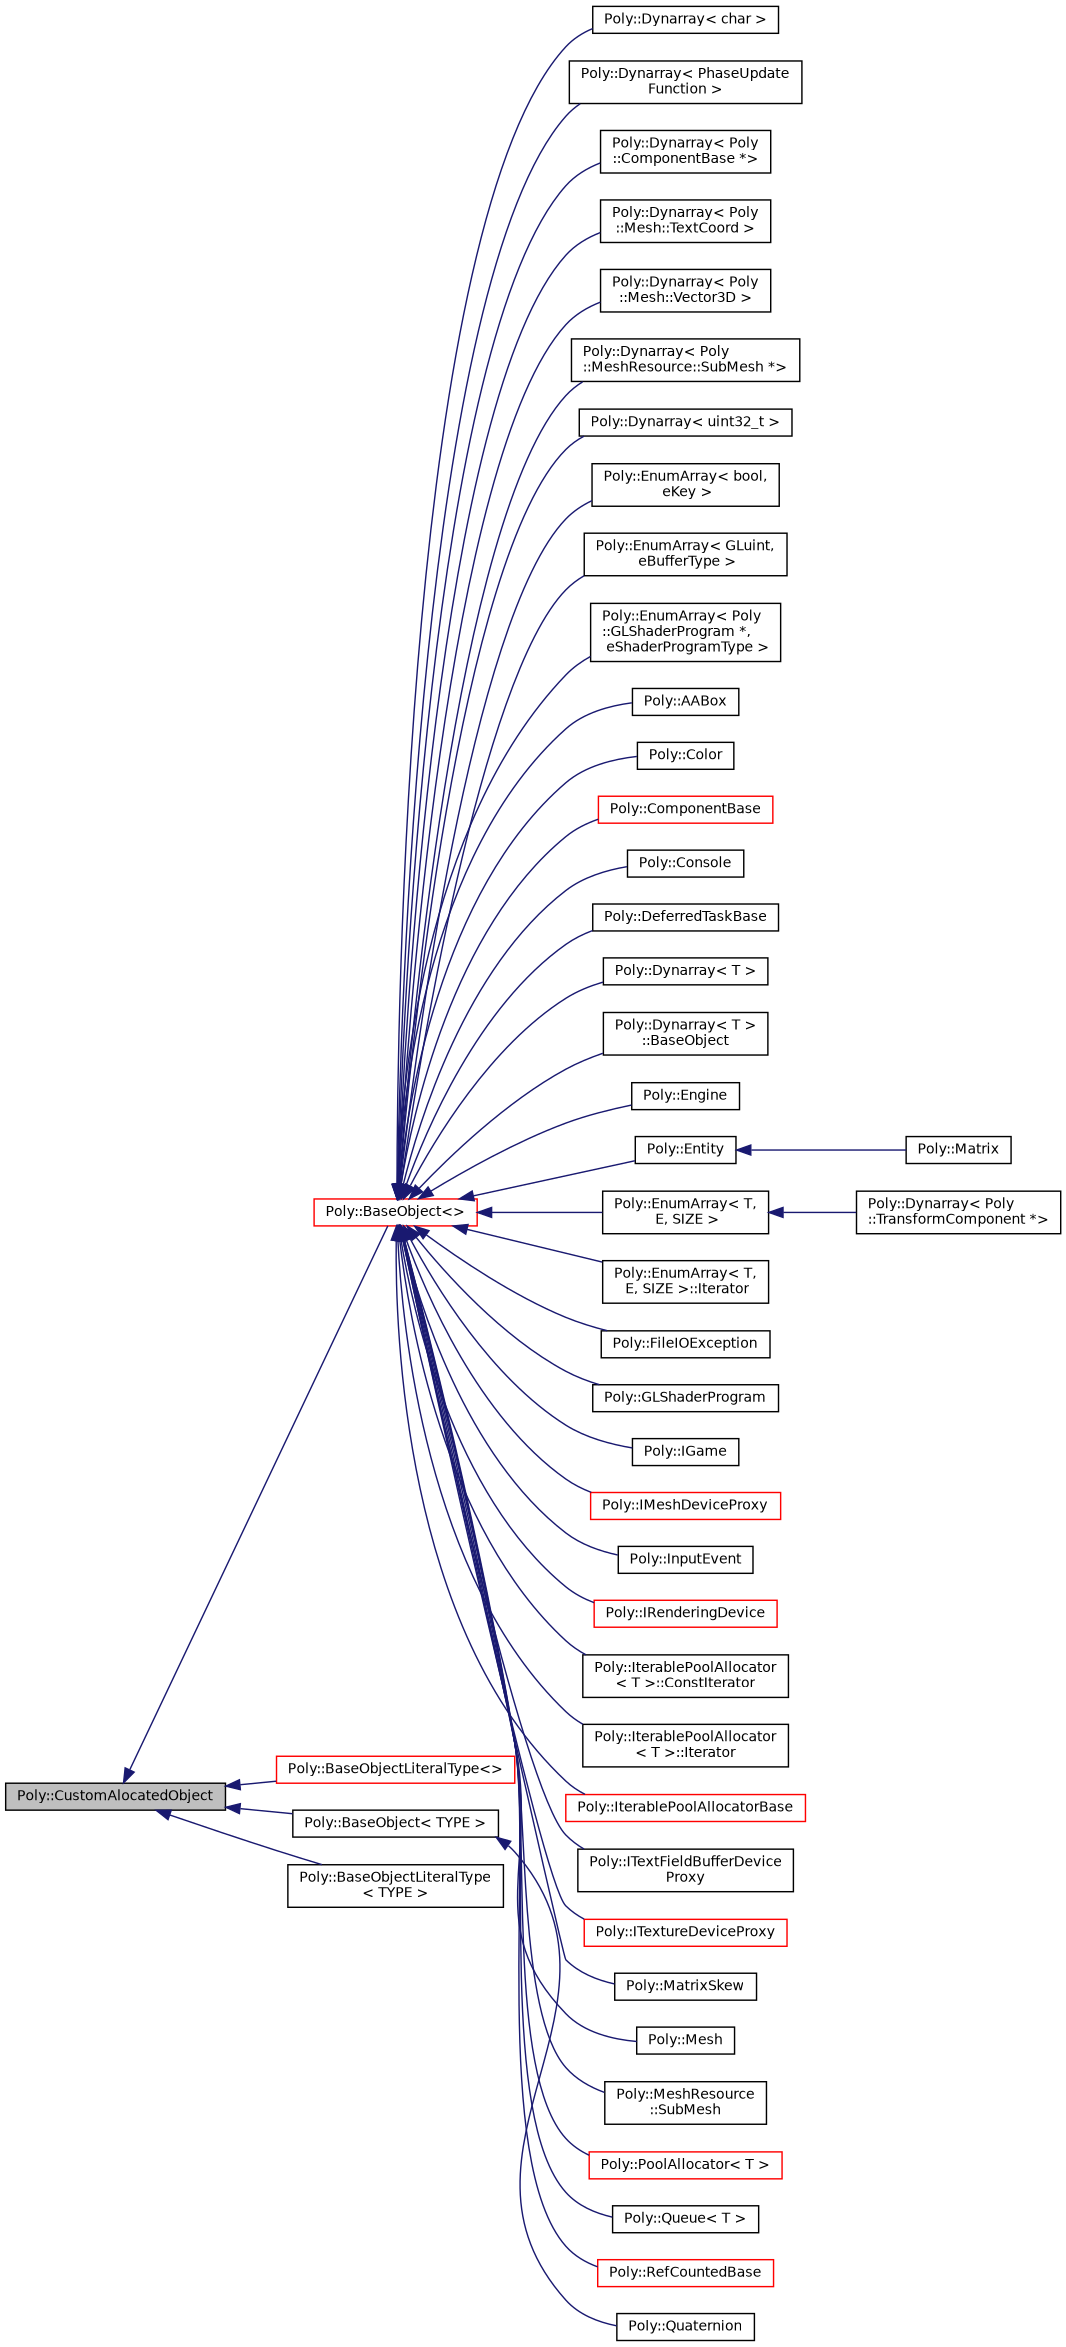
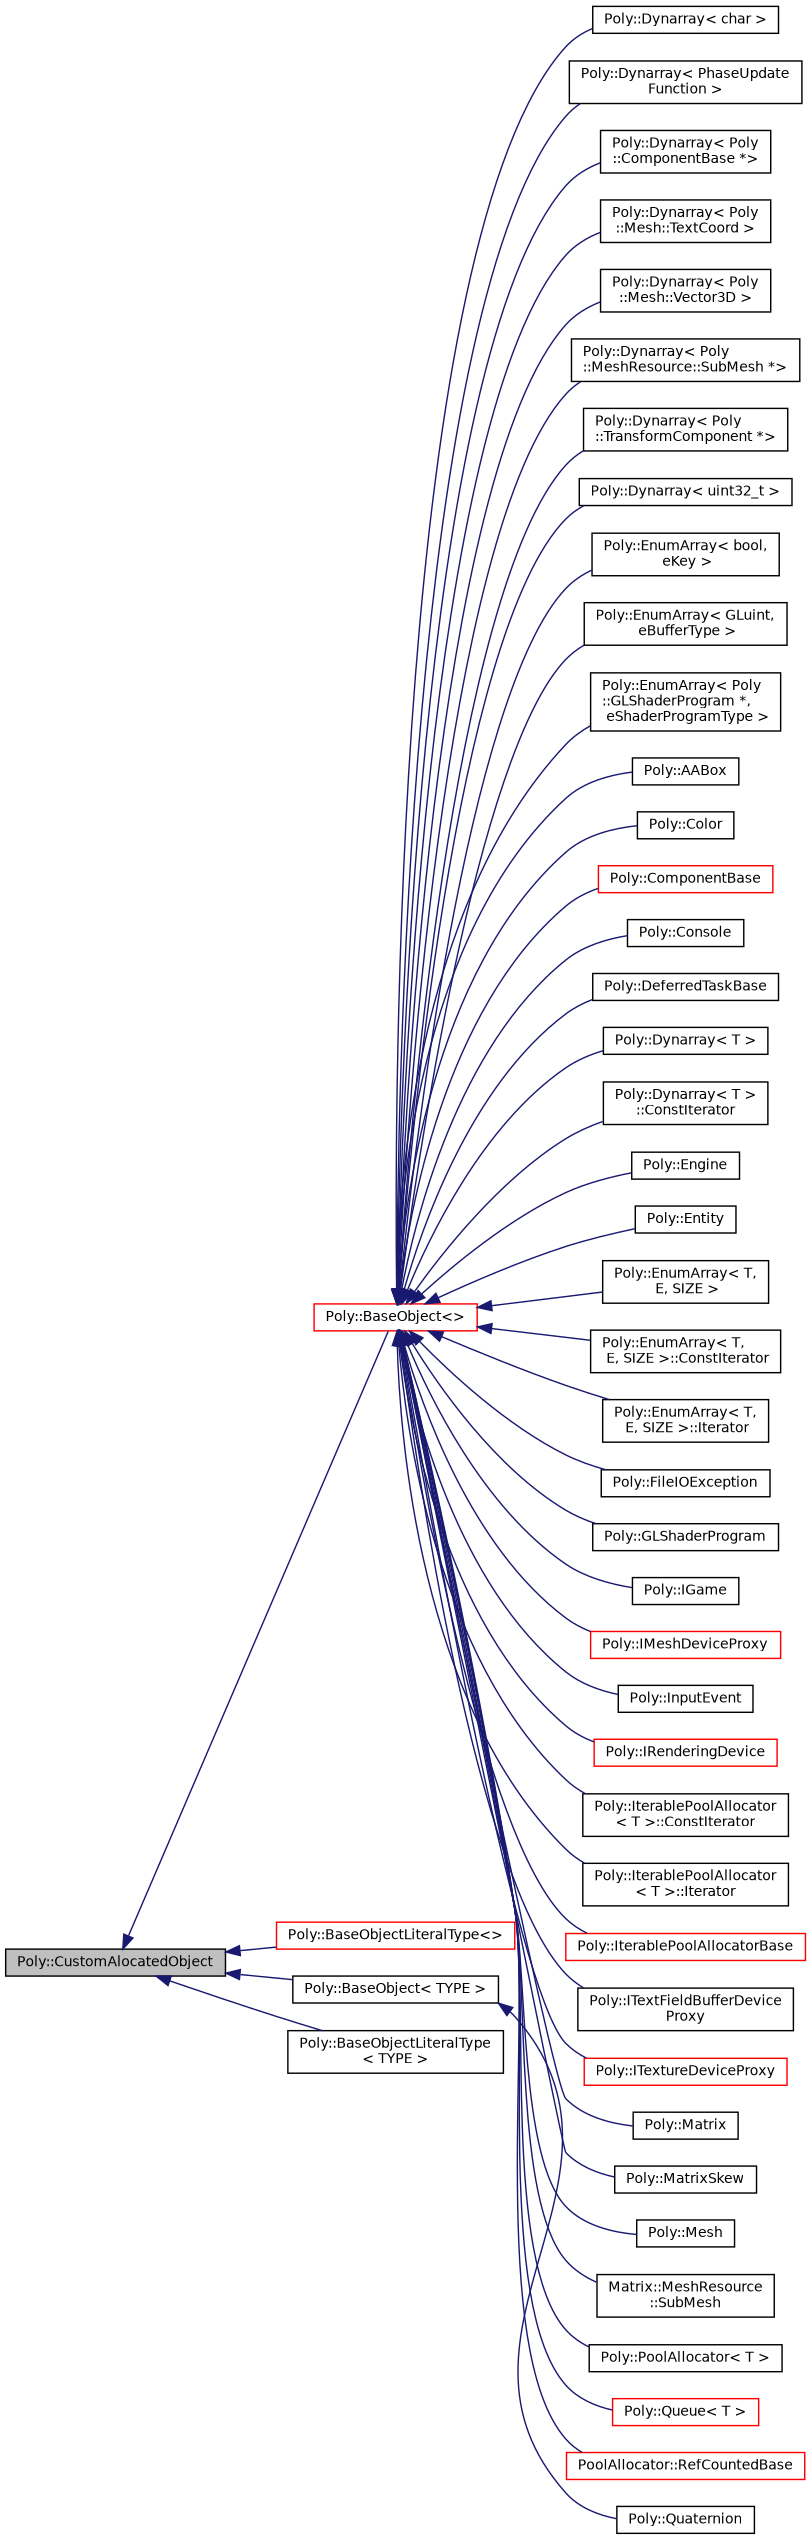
node "Poly::Dynarray< T > ::BaseObject": label "Poly::Dynarray< T > ::BaseObject" -> "Poly::Dynarray< T > ::ConstIterator"
edge "Poly::Matrix" -> "Poly::Entity": now "Poly::Matrix" -> "Poly::BaseObject<>"
edge "Poly::Dynarray< Poly ::TransformComponent *>" -> "Poly::EnumArray< T, E, SIZE >": now "Poly::Dynarray< Poly ::TransformComponent *>" -> "Poly::BaseObject<>"
node "Poly::EnumArray< T, E, SIZE >::ConstIterator": added
node "Poly::MeshResource ::SubMesh": label "Poly::MeshResource ::SubMesh" -> "Matrix::MeshResource ::SubMesh"
node "Poly::PoolAllocator< T >": color red -> black
node "Poly::Queue< T >": color black -> red
node "Poly::RefCountedBase": label "Poly::RefCountedBase" -> "PoolAllocator::RefCountedBase"
